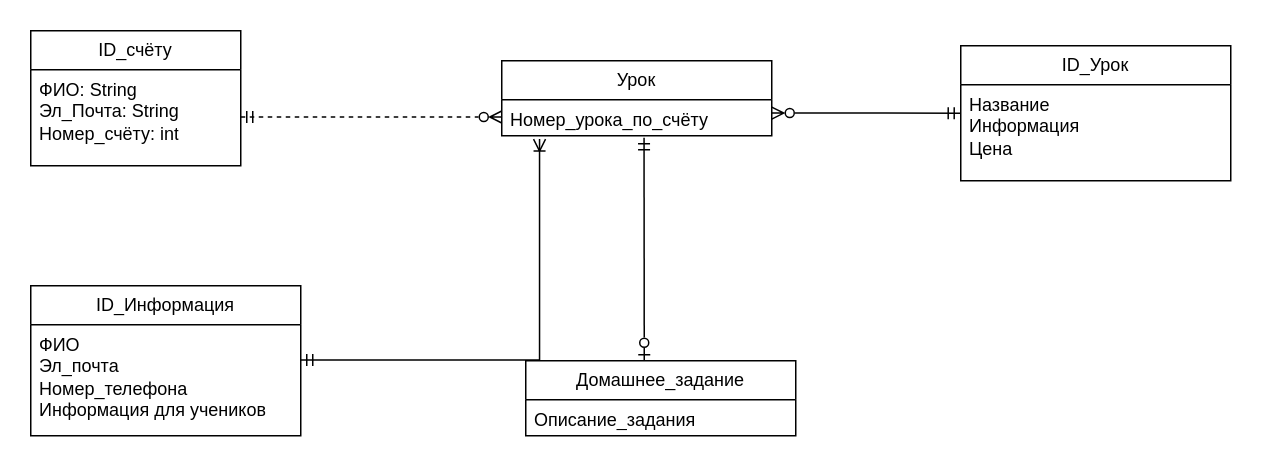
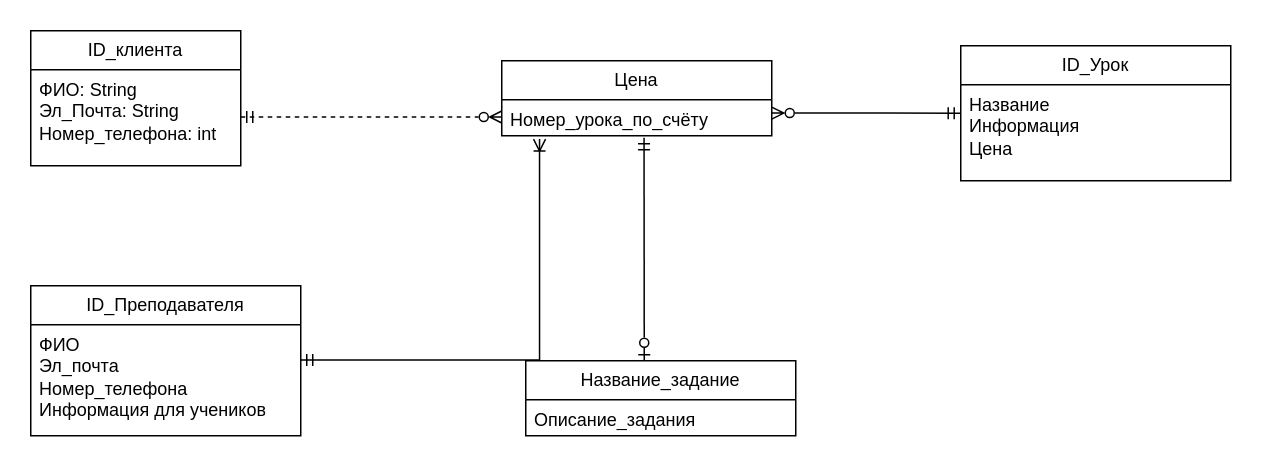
node "ID_счёту": label "ID_счёту" -> "ID_клиента"
node "Урок": label "Урок" -> "Цена"
node "ФИО: String Эл_Почта: String Номер_счёту: int": label "ФИО: String Эл_Почта: String Номер_счёту: int" -> "ФИО: String Эл_Почта: String Номер_телефона: int"
node "ID_Информация": label "ID_Информация" -> "ID_Преподавателя"
node "Домашнее_задание": label "Домашнее_задание" -> "Название_задание"
